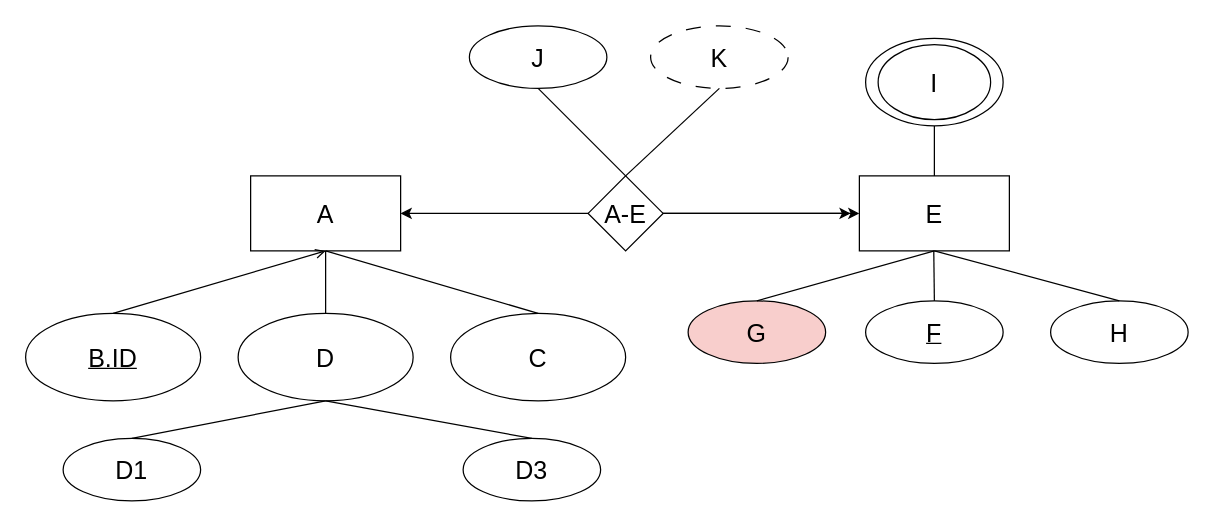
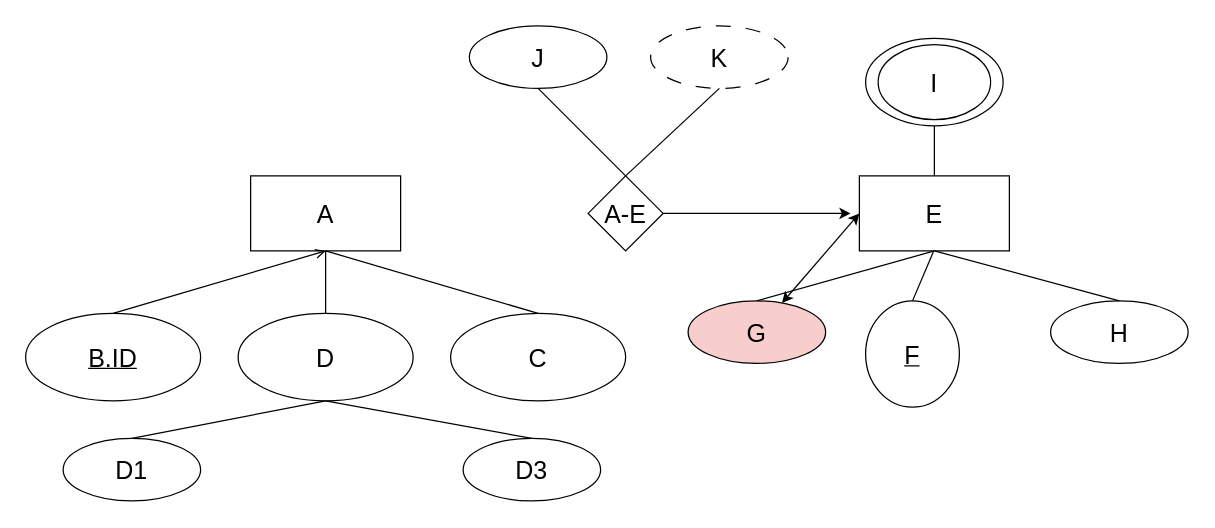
edge "A" -- "E": now "G" -- "E"
node "F": size 138x63 -> 94x106
